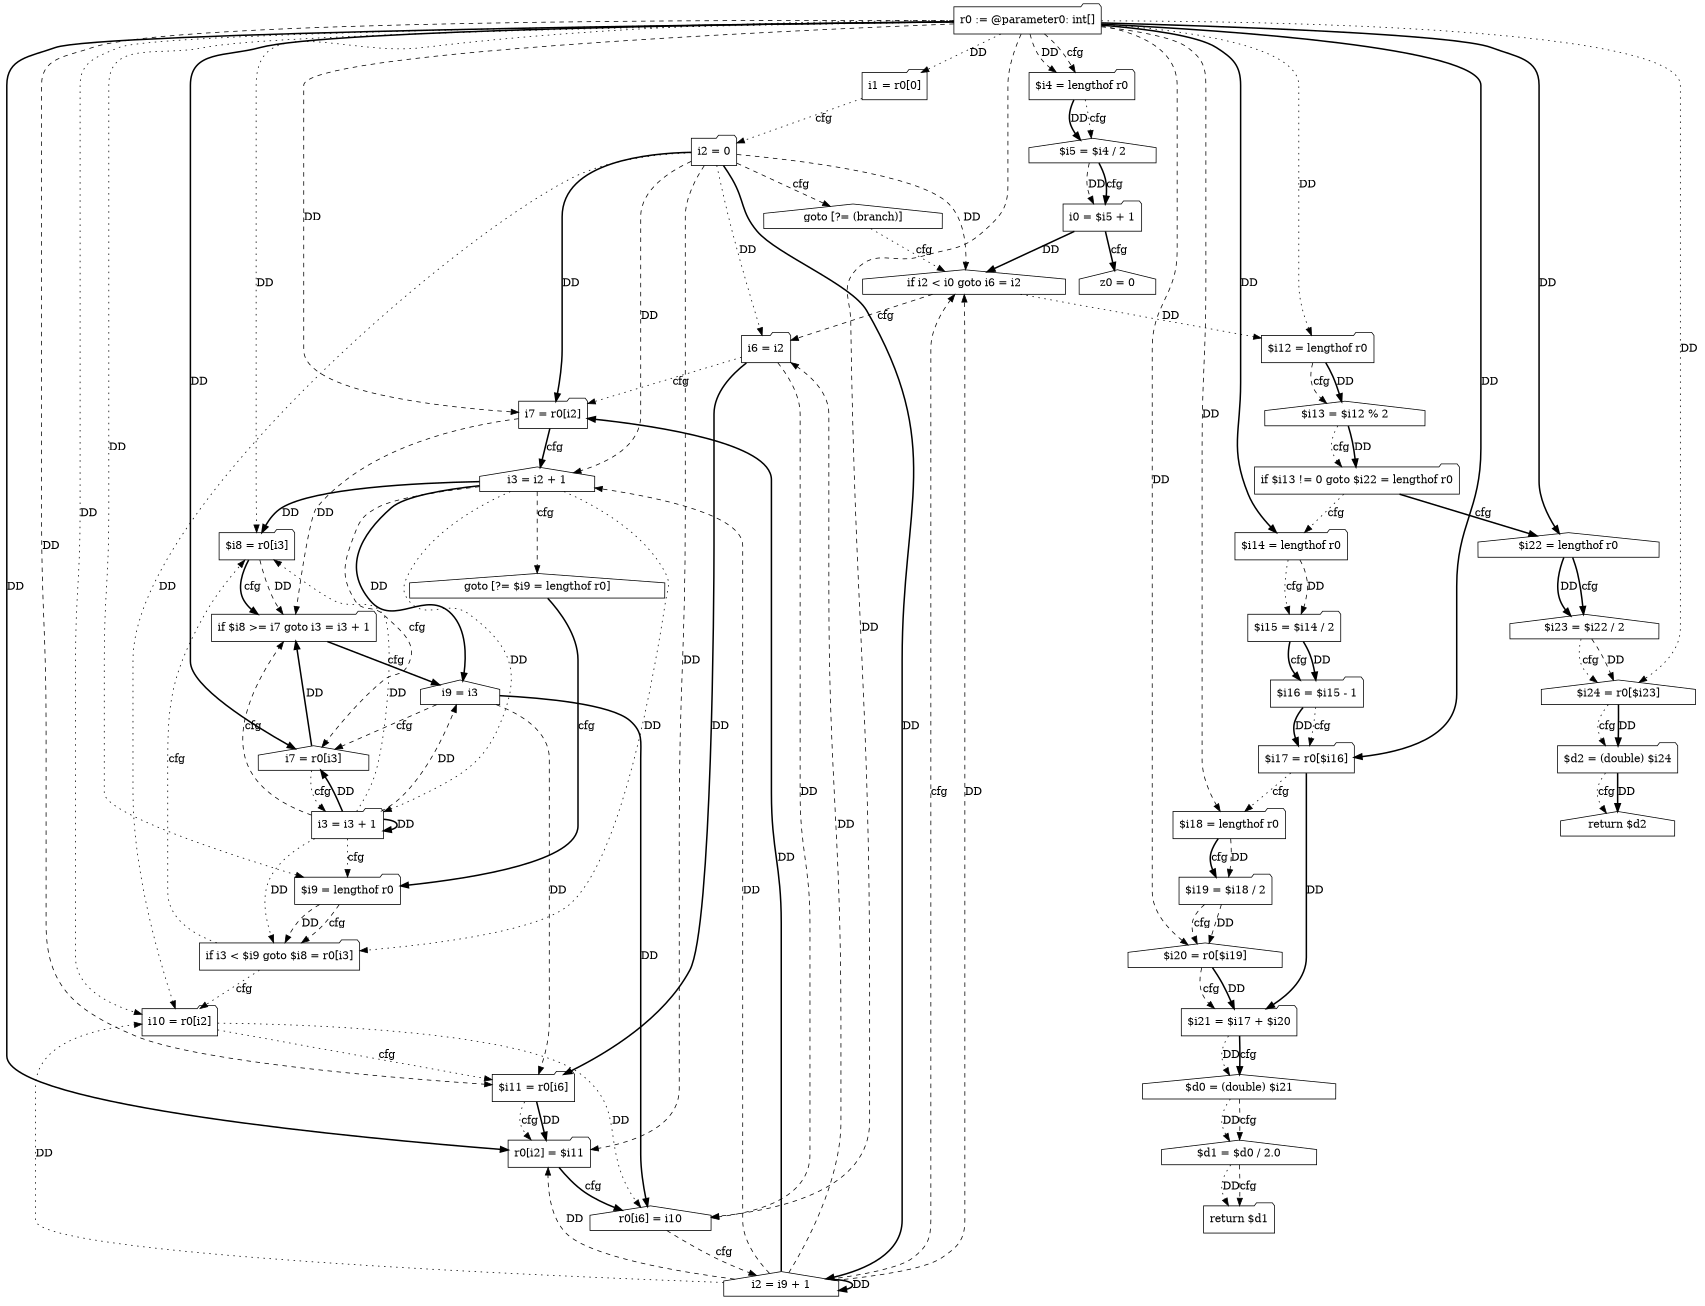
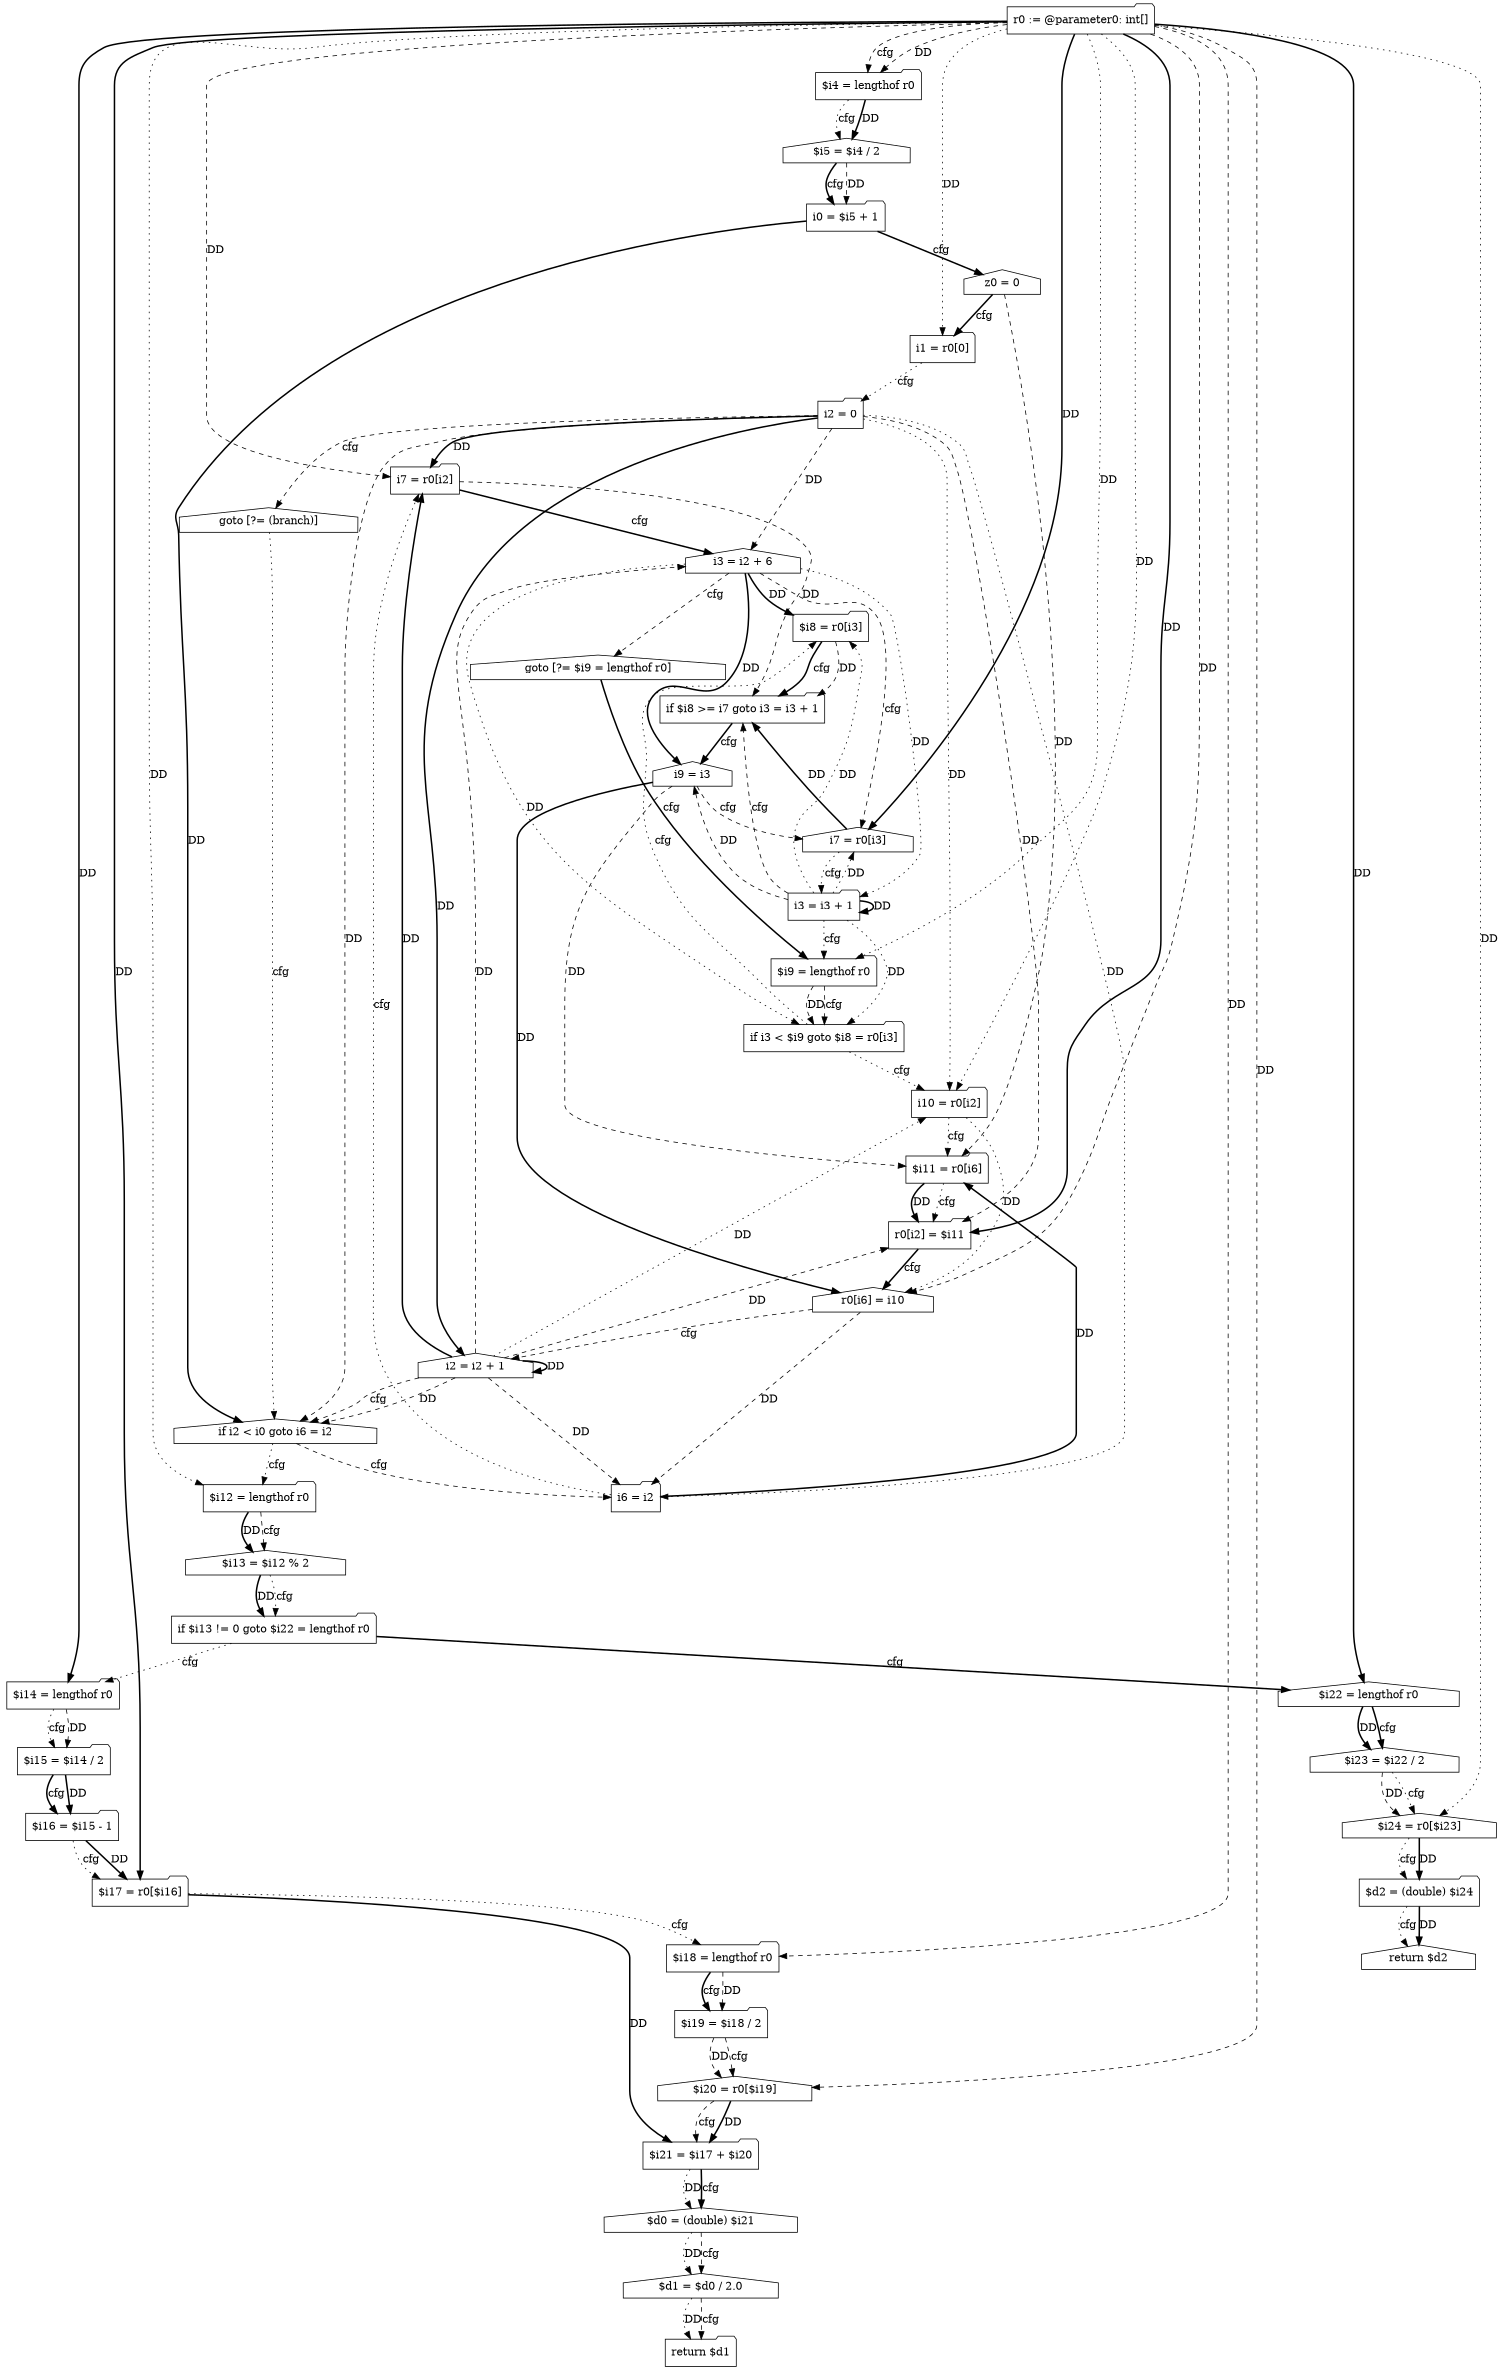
edge "r0 := @parameter0: int[]" -> "$i8 = r0[i3]": removed, label "DD"
edge "r0 := @parameter0: int[]" -> "$i11 = r0[i6]": now "z0 = 0" -> "$i11 = r0[i6]"
edge "z0 = 0" -> "i1 = r0[0]": added, label "cfg"
edge "if i2 < i0 goto i6 = i2" -> "$i12 = lengthof r0": label "DD" -> "cfg"
node "i3 = i2 + 1": label "i3 = i2 + 1" -> "i3 = i2 + 6"
edge "i3 = i3 + 1" -> "i7 = r0[i3]": style bold -> dotted
edge "i6 = i2" -> "r0[i6] = i10": reversed
node "i2 = i9 + 1": label "i2 = i9 + 1" -> "i2 = i2 + 1"
